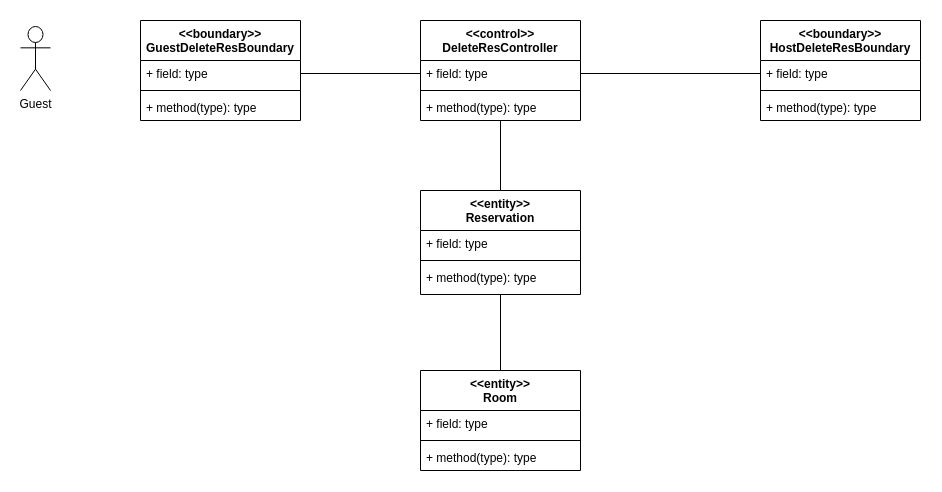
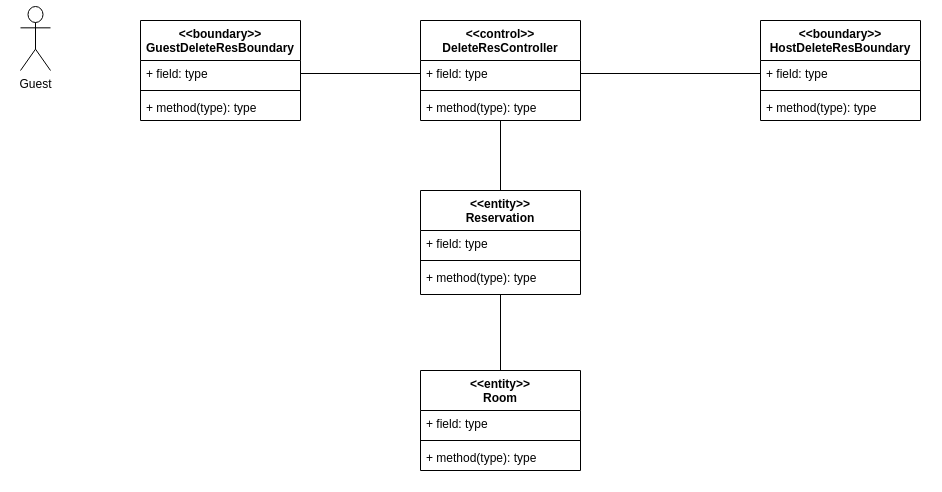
node "Guest": moved (36, 59) -> (36, 39)
